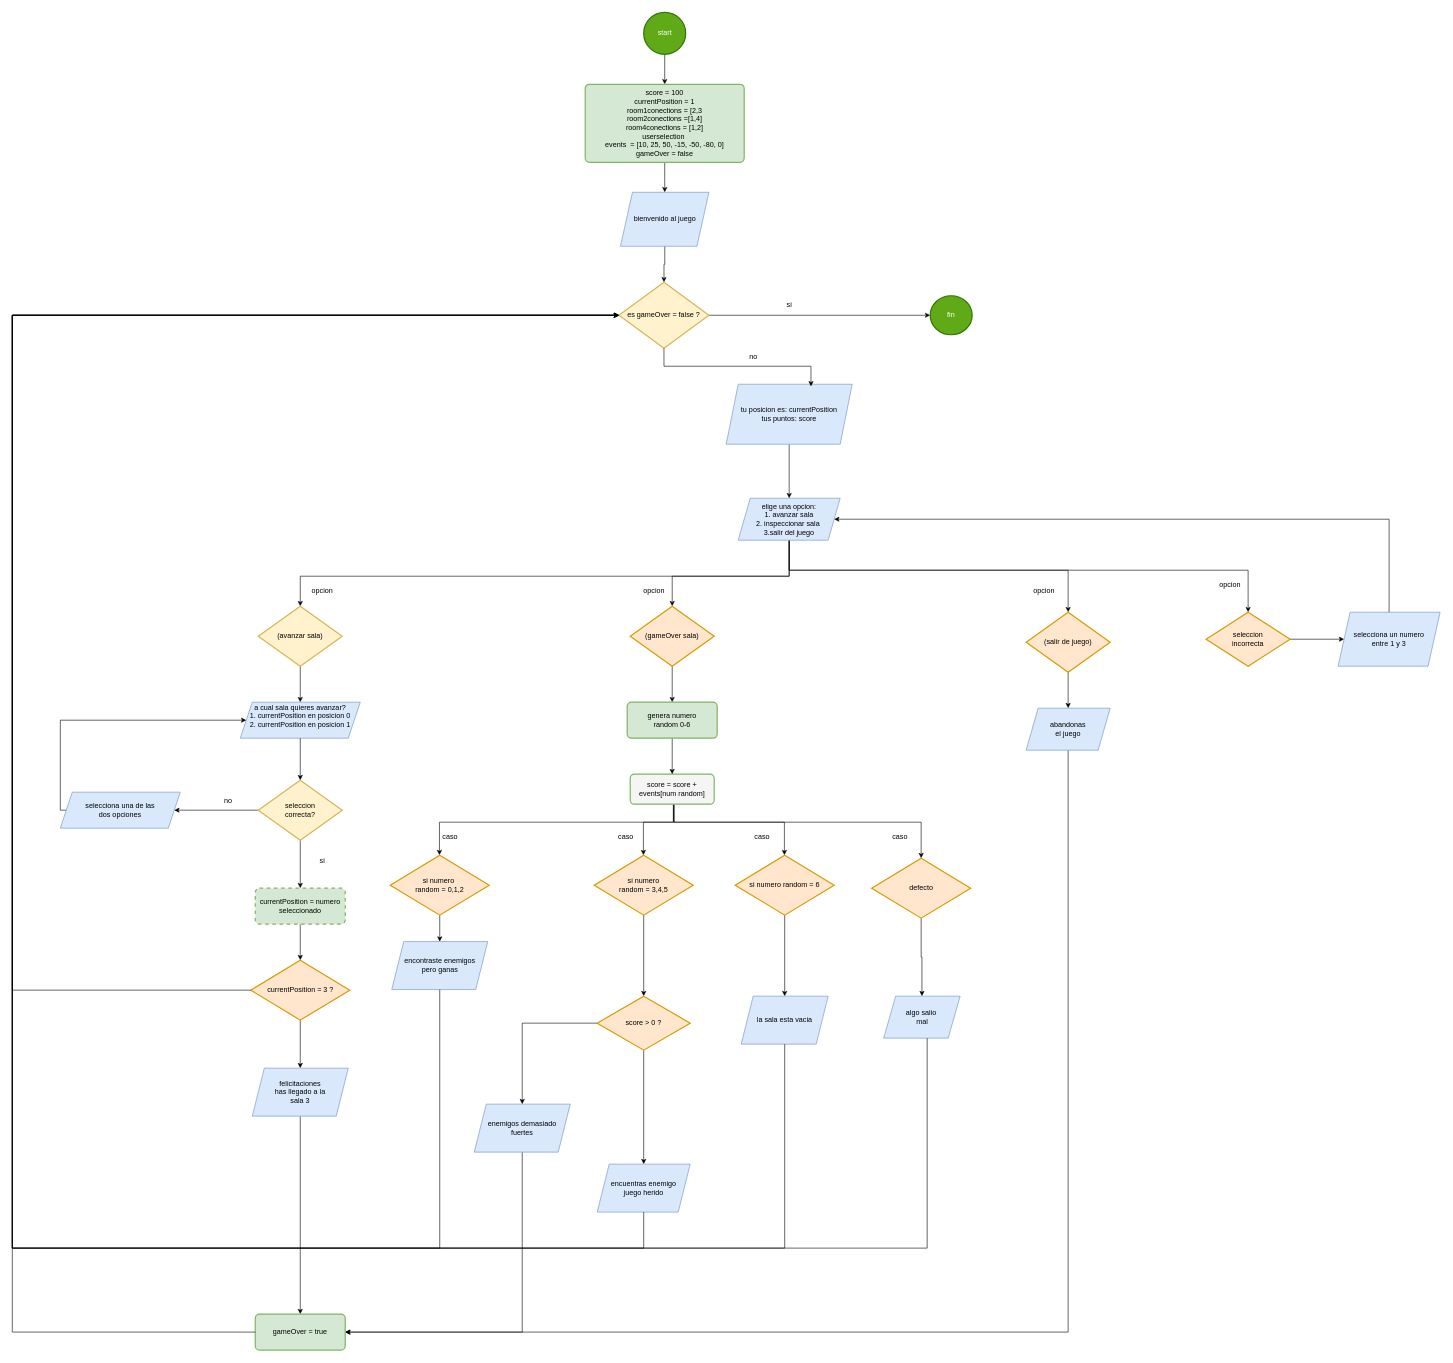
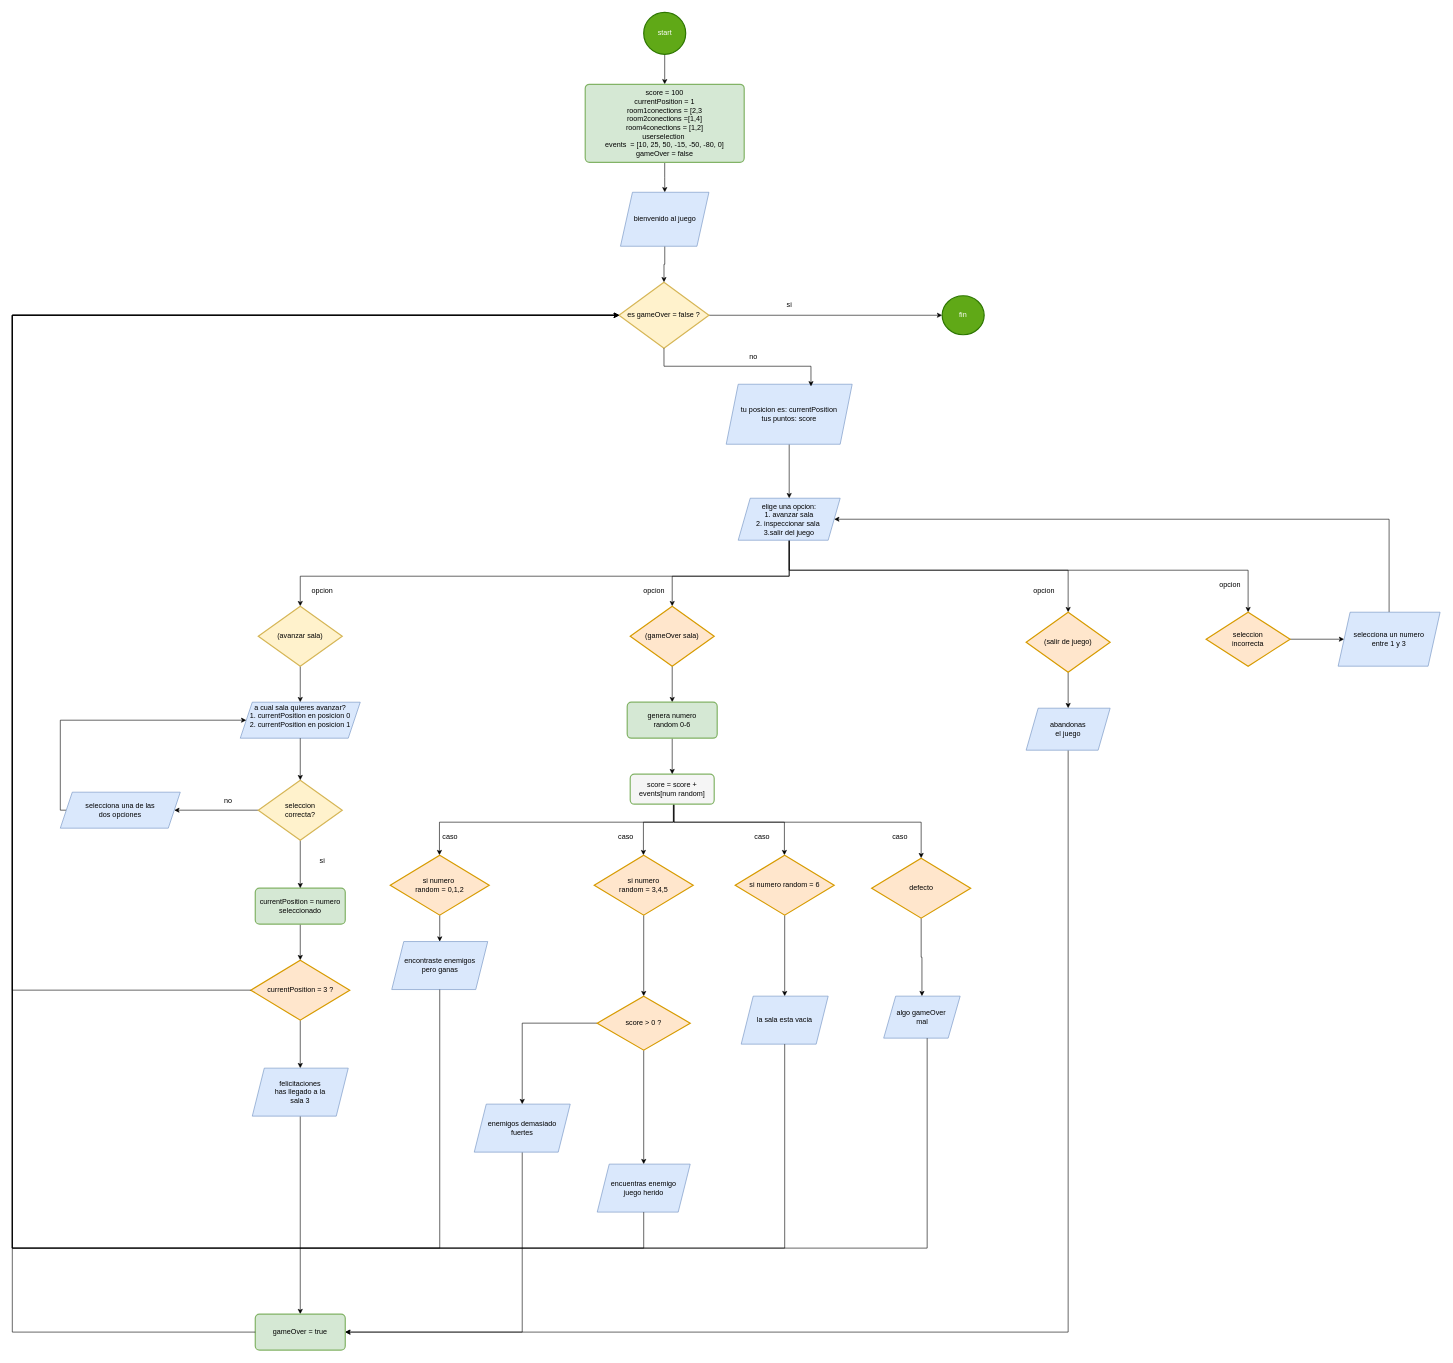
node "fin": moved (951, 315) -> (963, 315)
node "currentPosition = numero seleccionado": style dashed -> solid
node "algo salio mal": label "algo salio mal" -> "algo gameOver mal"
